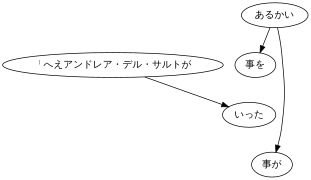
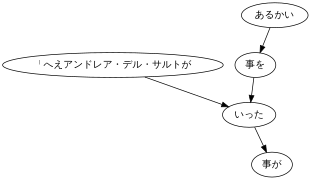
edge "事を" -> "いった": added
edge "あるかい" -> "事が": now "いった" -> "事が"
